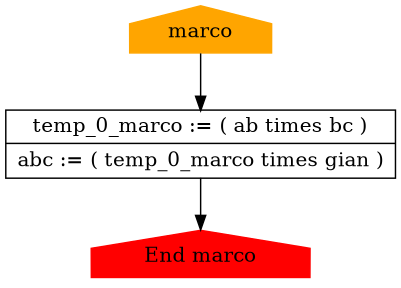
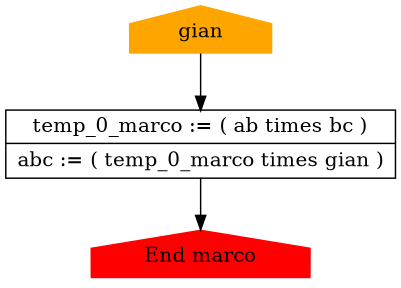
node "marco": label "marco" -> "gian"
